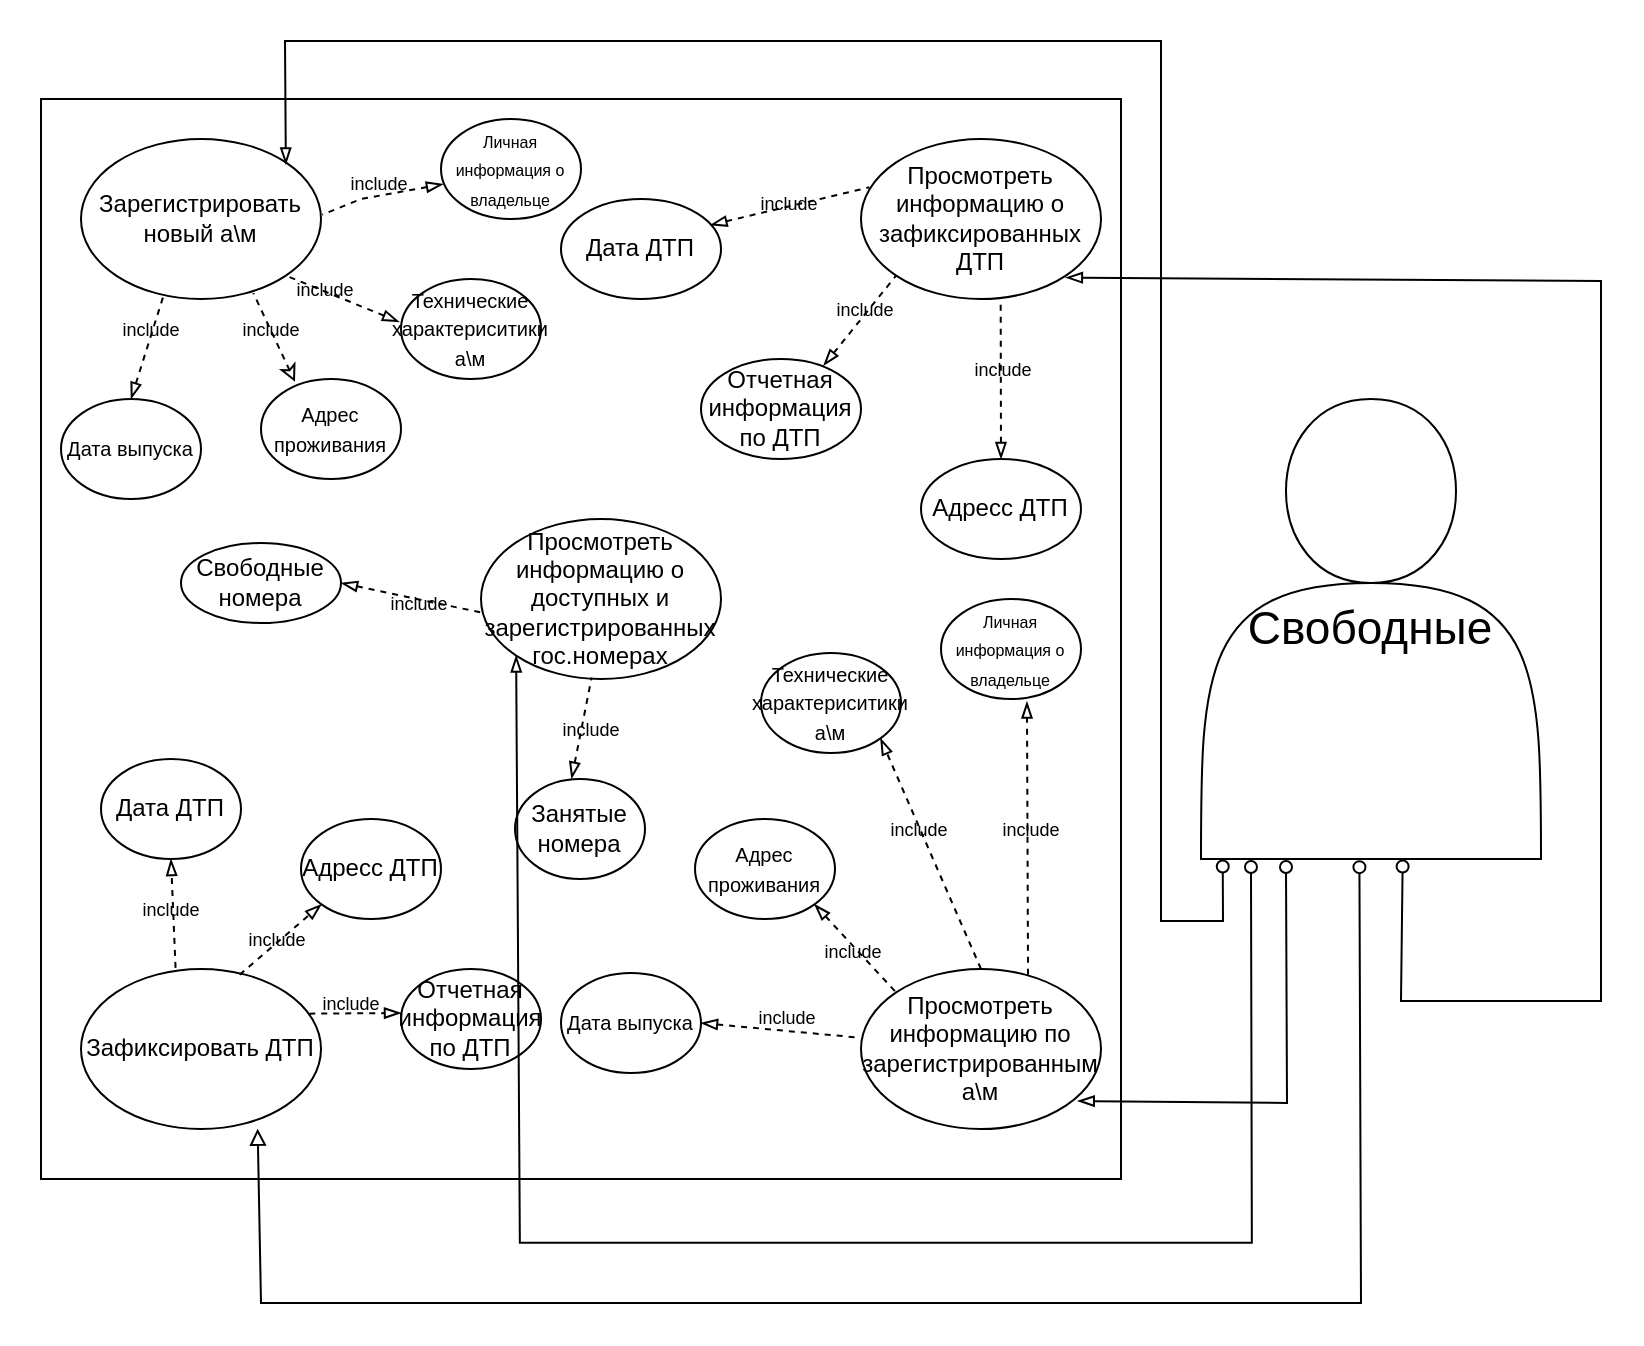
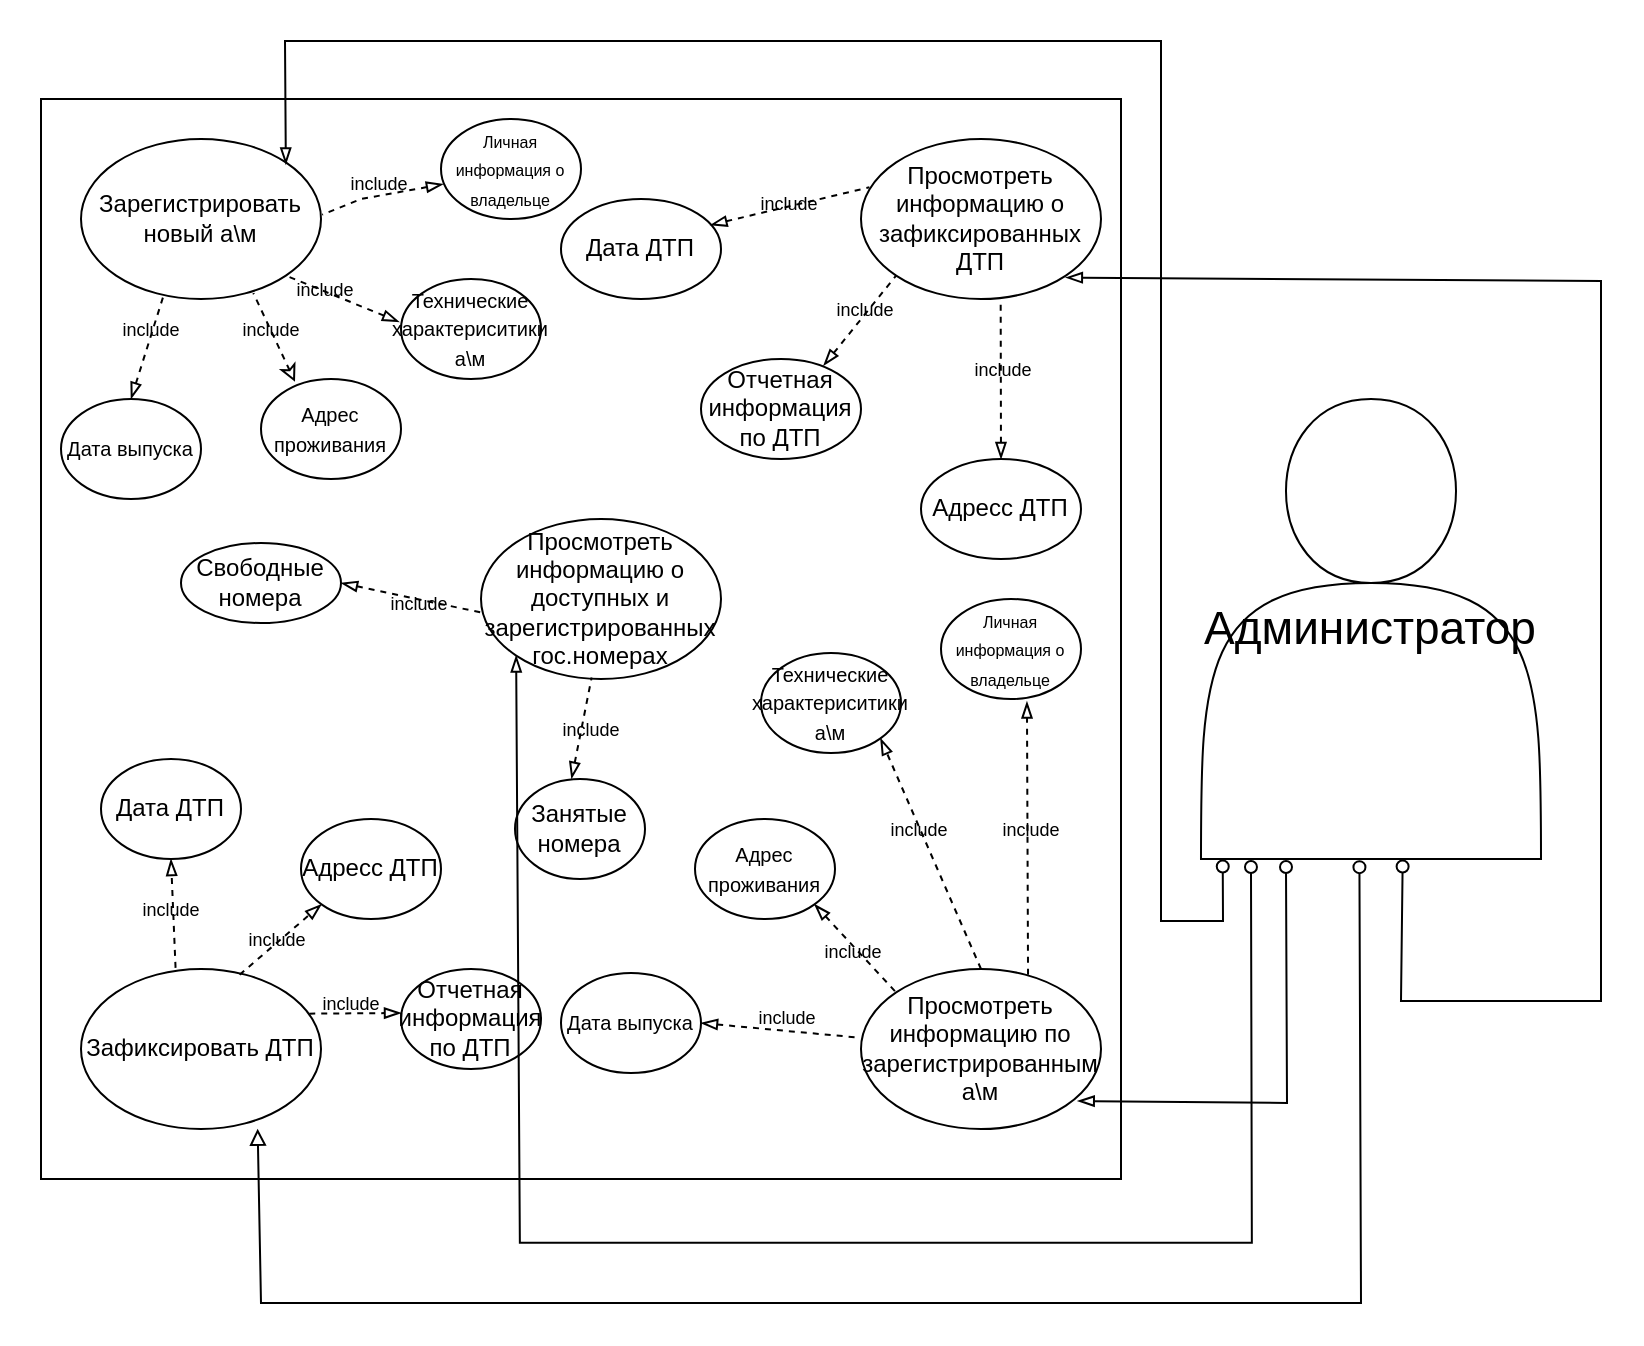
node "Свободные": label "Свободные" -> "Администратор"
